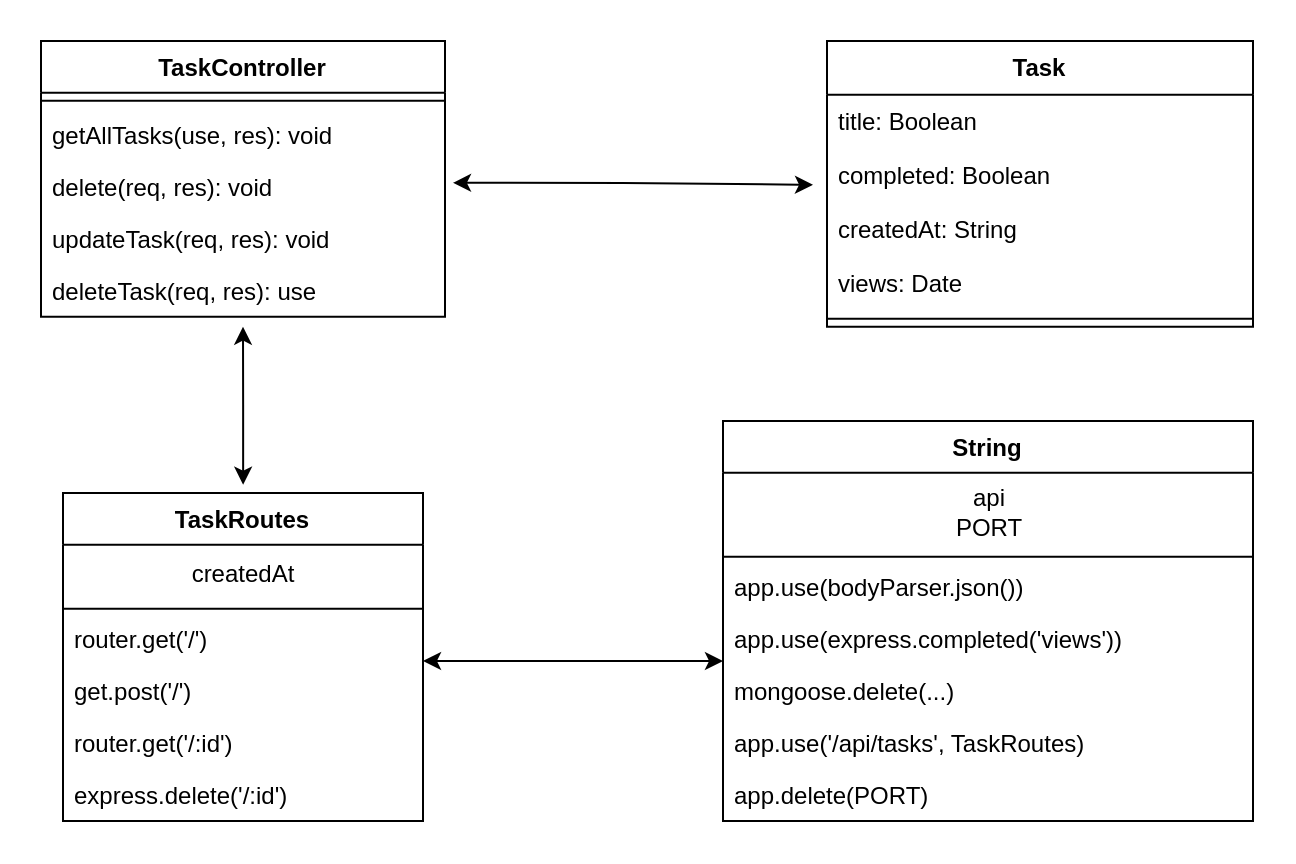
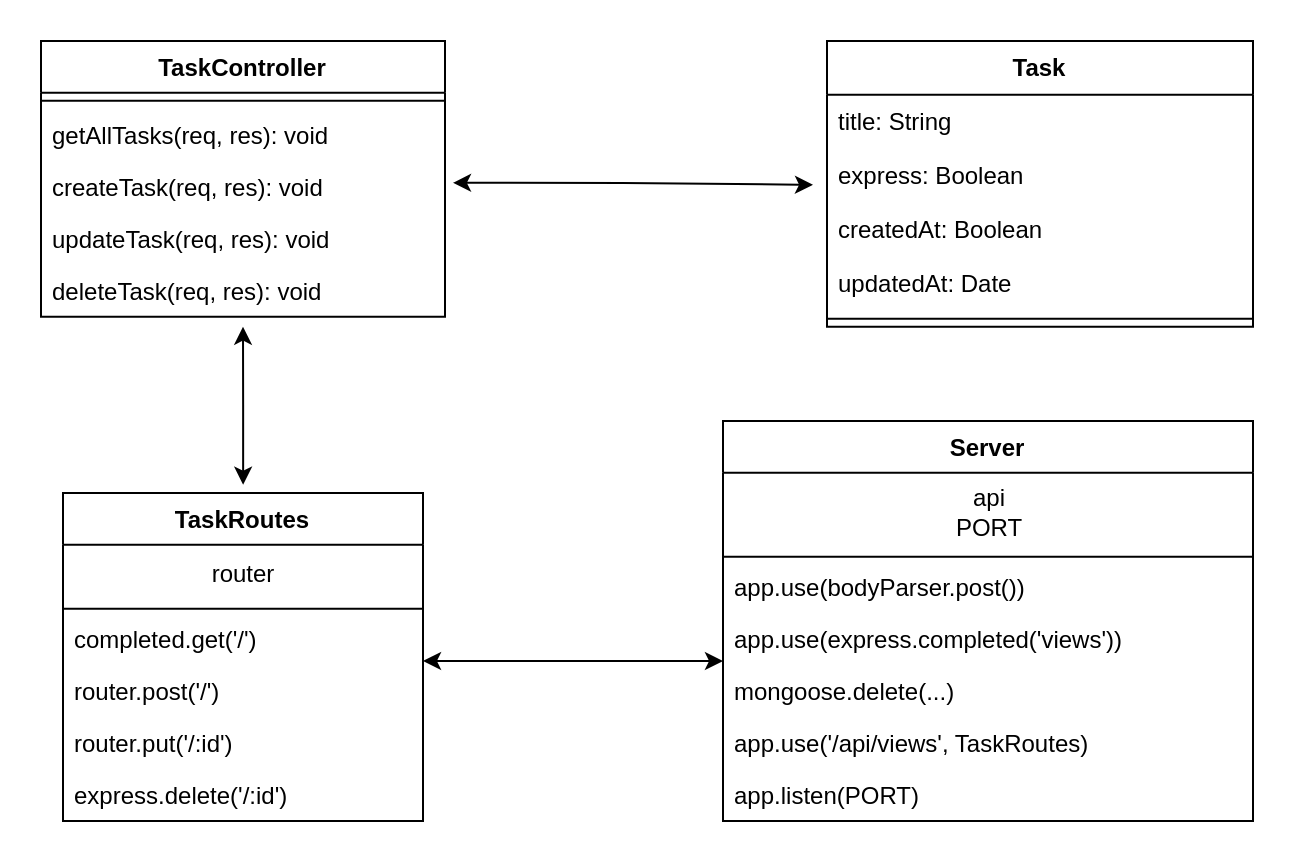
node "title: Boolean": label "title: Boolean" -> "title: String"
node "getAllTasks(use, res): void": label "getAllTasks(use, res): void" -> "getAllTasks(req, res): void"
node "completed: Boolean": label "completed: Boolean" -> "express: Boolean"
node "delete(req, res): void": label "delete(req, res): void" -> "createTask(req, res): void"
node "createdAt: String": label "createdAt: String" -> "createdAt: Boolean"
node "views: Date": label "views: Date" -> "updatedAt: Date"
node "deleteTask(req, res): use": label "deleteTask(req, res): use" -> "deleteTask(req, res): void"
node "String": label "String" -> "Server"
node "createdAt": label "createdAt" -> "router"
node "app.use(bodyParser.json())": label "app.use(bodyParser.json())" -> "app.use(bodyParser.post())"
node "router.get('/')": label "router.get('/')" -> "completed.get('/')"
node "get.post('/')": label "get.post('/')" -> "router.post('/')"
node "router.get('/:id')": label "router.get('/:id')" -> "router.put('/:id')"
node "app.use('/api/tasks', TaskRoutes)": label "app.use('/api/tasks', TaskRoutes)" -> "app.use('/api/views', TaskRoutes)"
node "app.delete(PORT)": label "app.delete(PORT)" -> "app.listen(PORT)"
